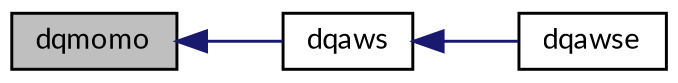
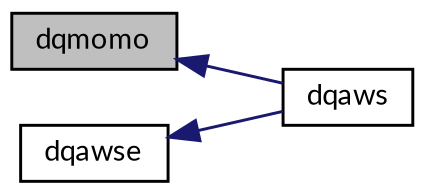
edge "dqawse" -> "dqaws": reversed
